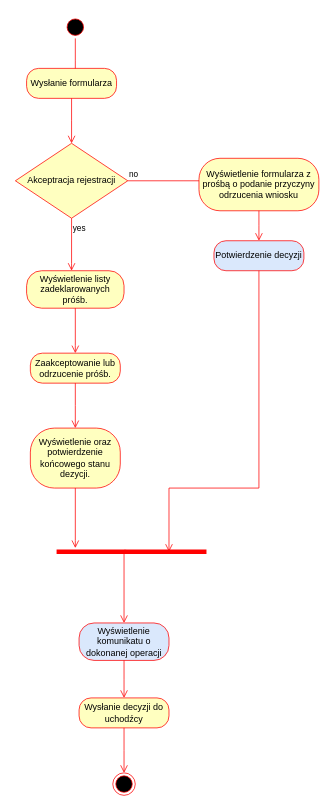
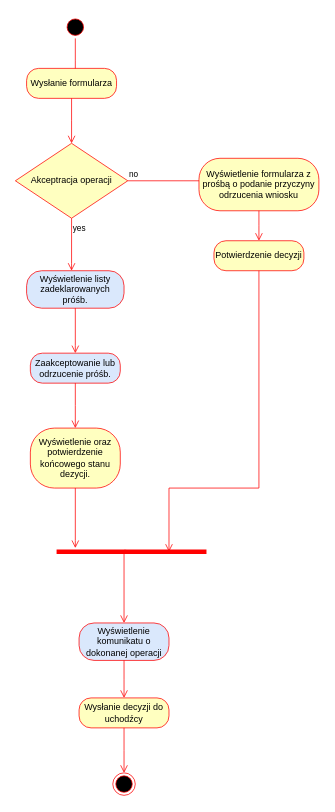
node "Akceptracja rejestracji": label "Akceptracja rejestracji" -> "Akceptracja operacji"
node "Potwierdzenie decyzji": fillcolor #dae8fc -> #ffffc0
node "Wyświetlenie listy zadeklarowanych próśb.": fillcolor #ffffc0 -> #dae8fc
node "Zaakceptowanie lub odrzucenie próśb.": fillcolor #ffffc0 -> #dae8fc
